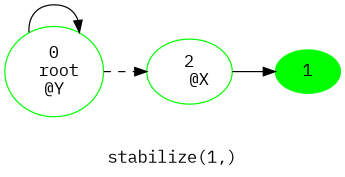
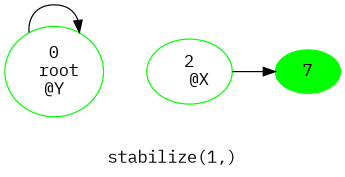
edge "0 root @Y" -> "2 @X": removed
node "1": label "1" -> "7"
